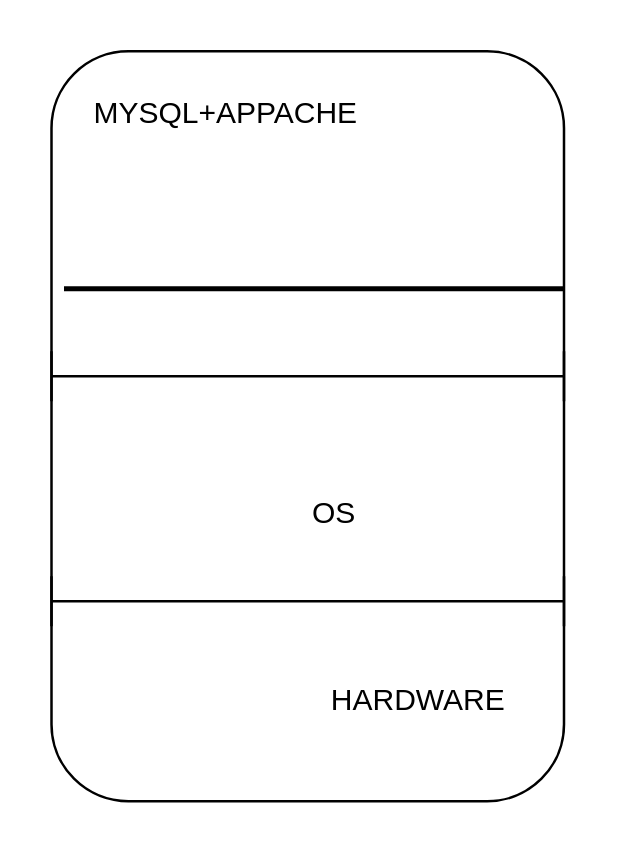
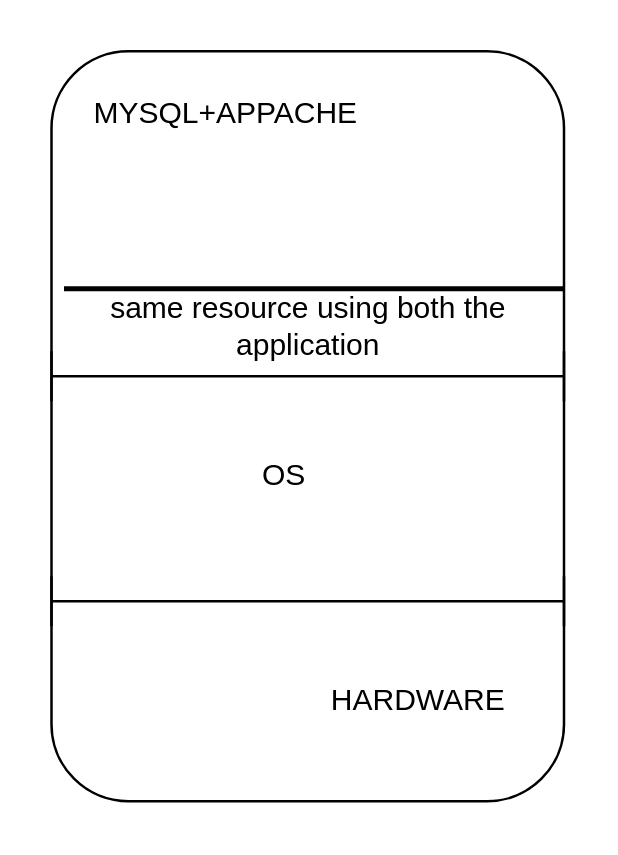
node "same resource using both the application": added
node "OS": moved (339, 514) -> (289, 476)
